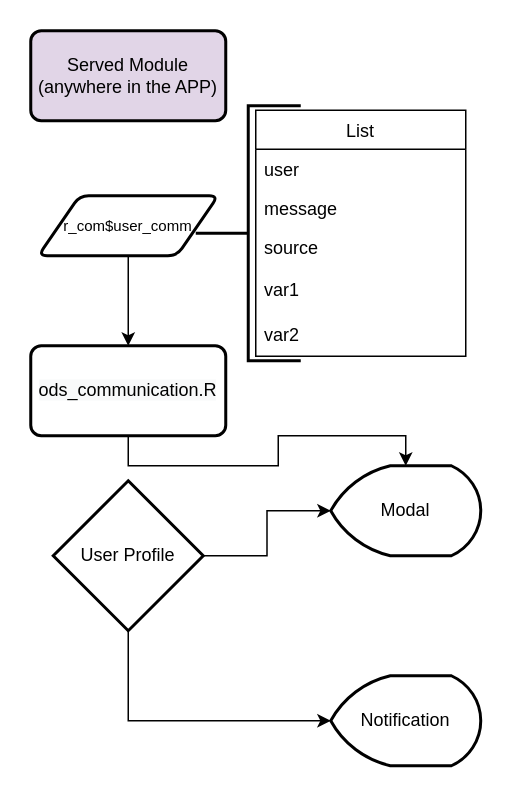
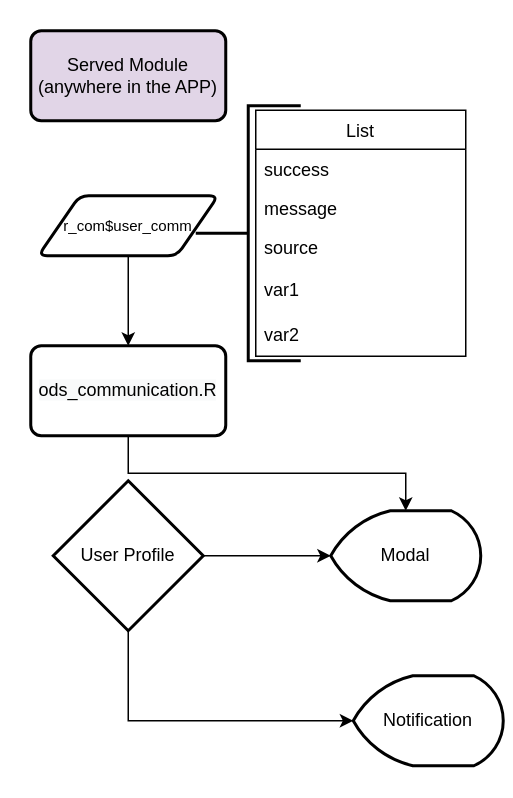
node "user": label "user" -> "success"
node "Modal": moved (406, 511) -> (406, 556)
node "Notification": moved (406, 721) -> (428, 721)
